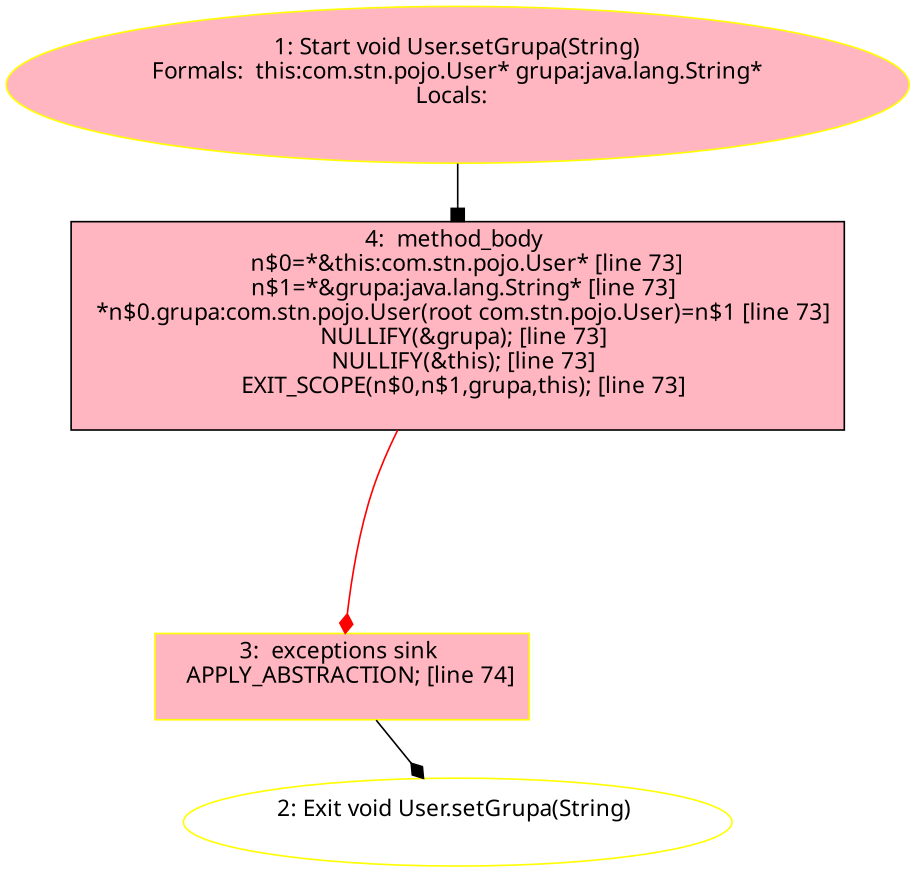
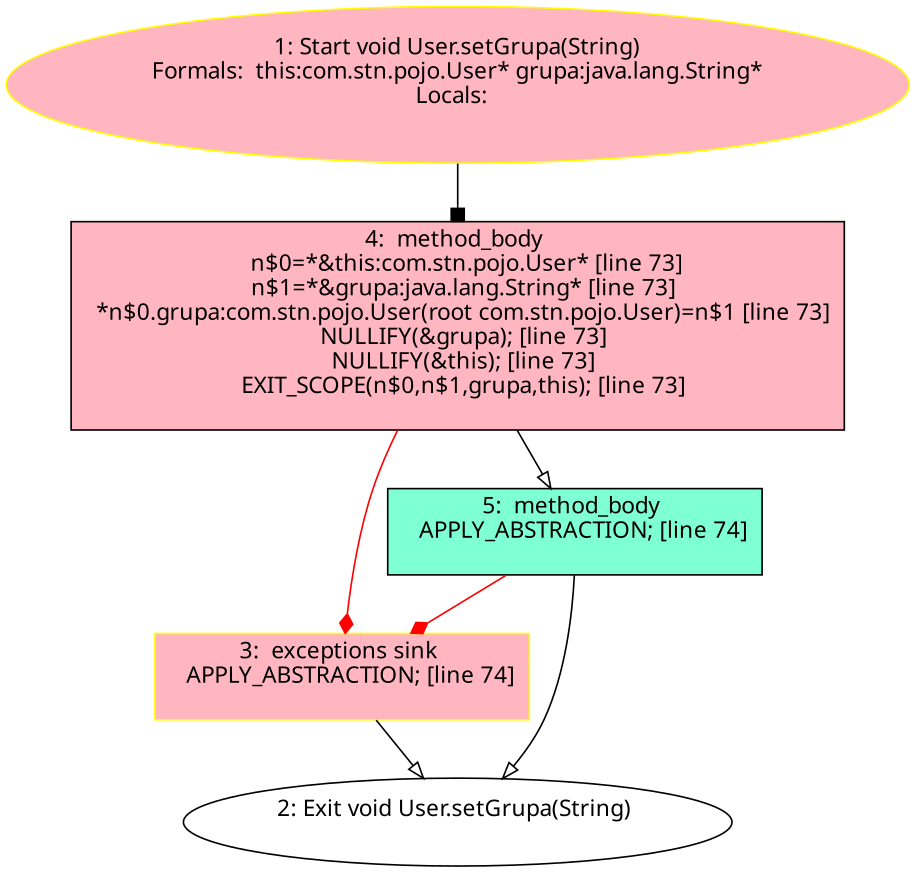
node "5:  method_body APPLY_ABSTRACTION; [line 74]": added
edge "3:  exceptions sink APPLY_ABSTRACTION; [line 74]" -> "2: Exit void User.setGrupa(String)": arrowhead diamond -> onormal
node "2: Exit void User.setGrupa(String)": color yellow -> black
